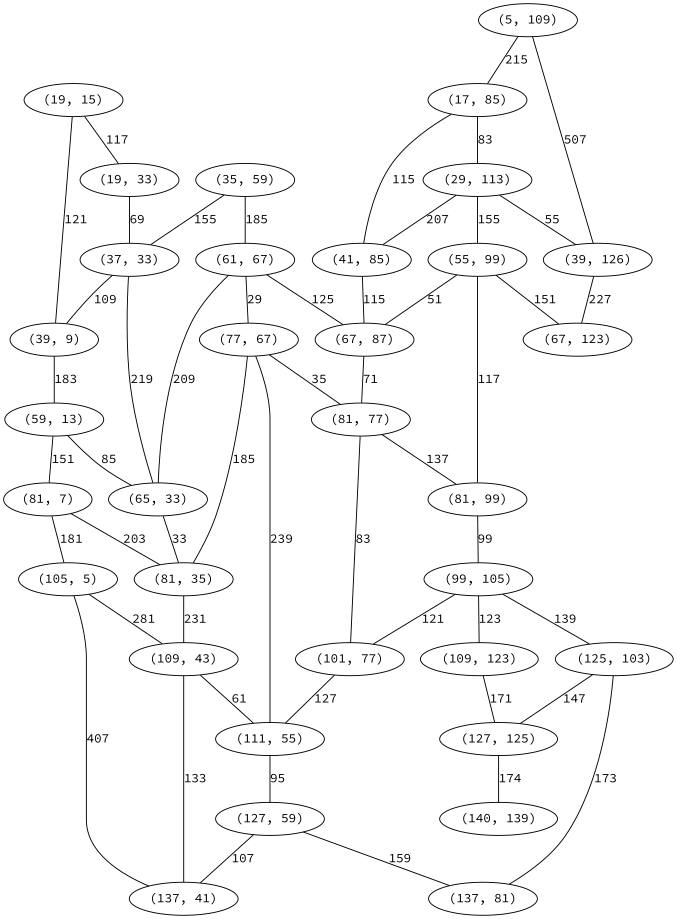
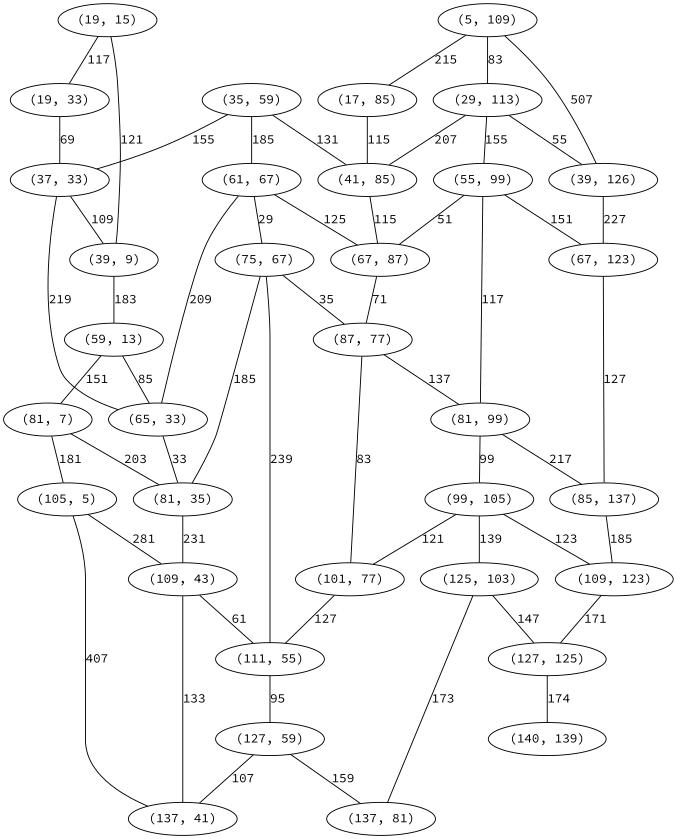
edge "(35, 59)" -- "(41, 85)": added, label "131"
edge "(17, 85)" -- "(29, 113)": now "(5, 109)" -- "(29, 113)"
node "(77, 67)": label "(77, 67)" -> "(75, 67)"
node "(81, 77)": label "(81, 77)" -> "(87, 77)"
node "(85, 137)": added
